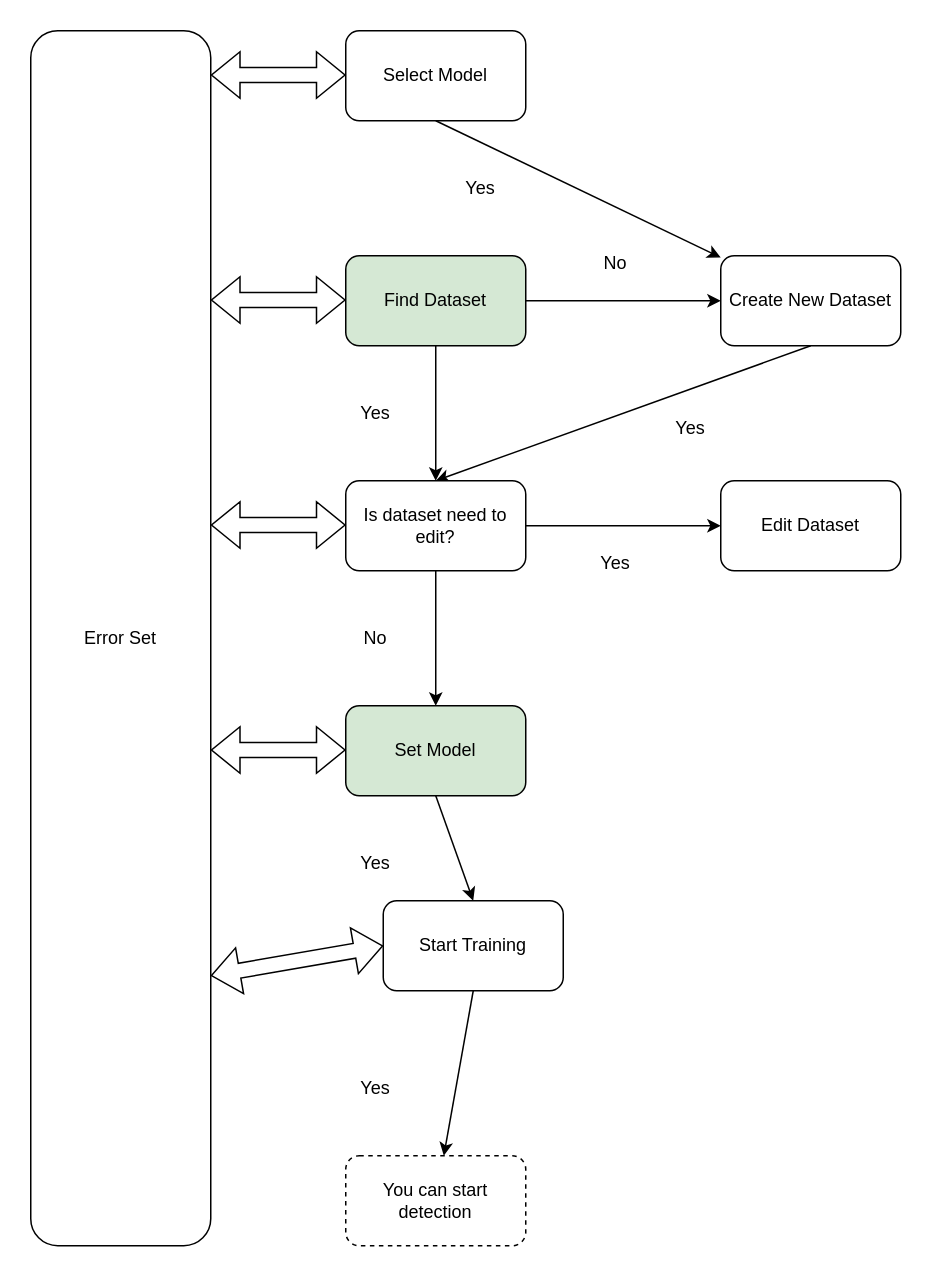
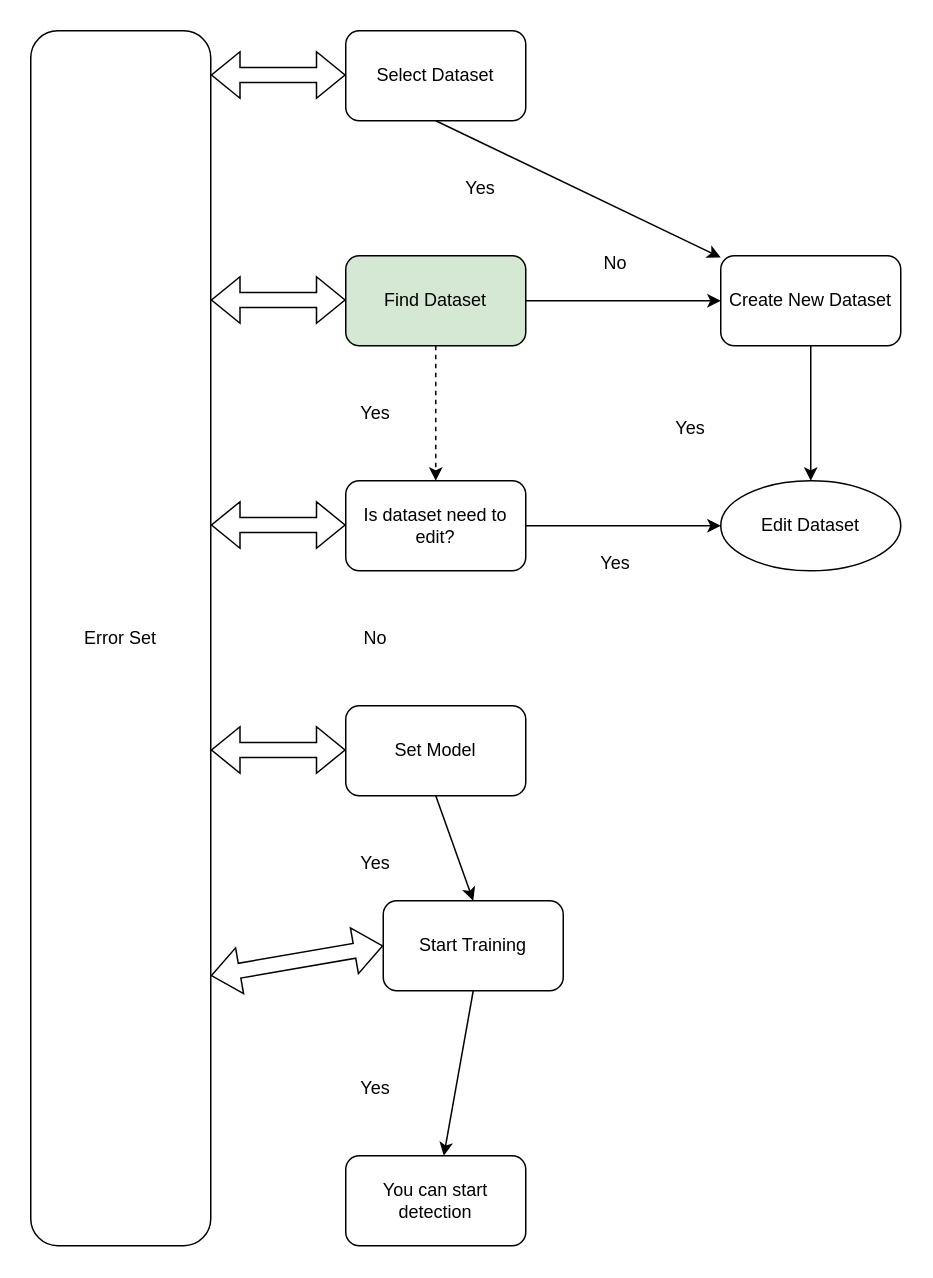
node "Select Model": label "Select Model" -> "Select Dataset"
edge "Find Dataset" -> "Is dataset need to edit?": style solid -> dashed
edge "Create New Dataset" -> "Is dataset need to edit?": now "Create New Dataset" -> "Edit Dataset"
node "Edit Dataset": shape rounded rectangle -> ellipse
edge "Is dataset need to edit?" -> "Set Model": removed
node "Set Model": fillcolor #d5e8d4 -> #ffffff
node "You can start detection": style dashed -> solid
